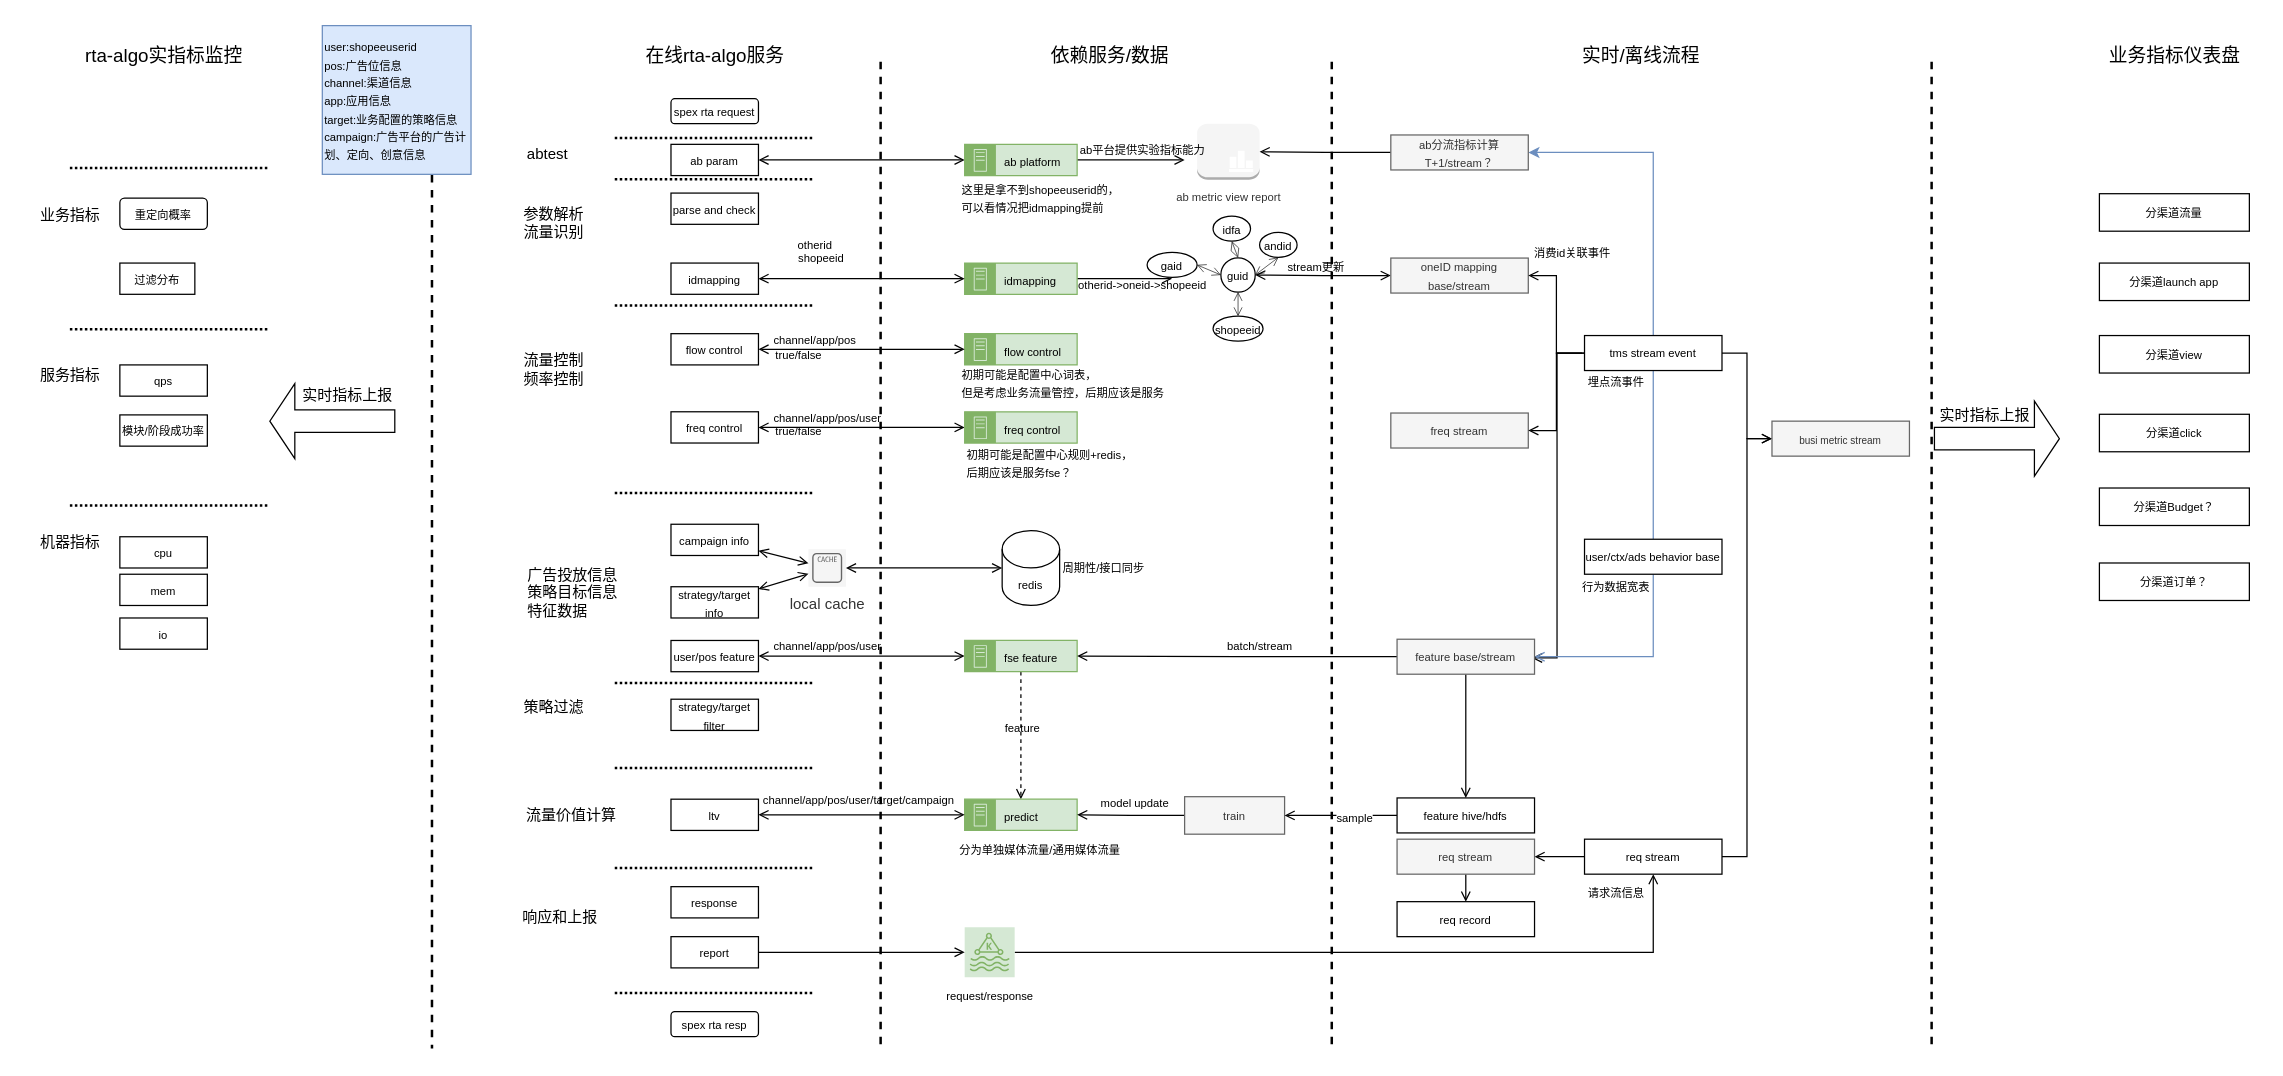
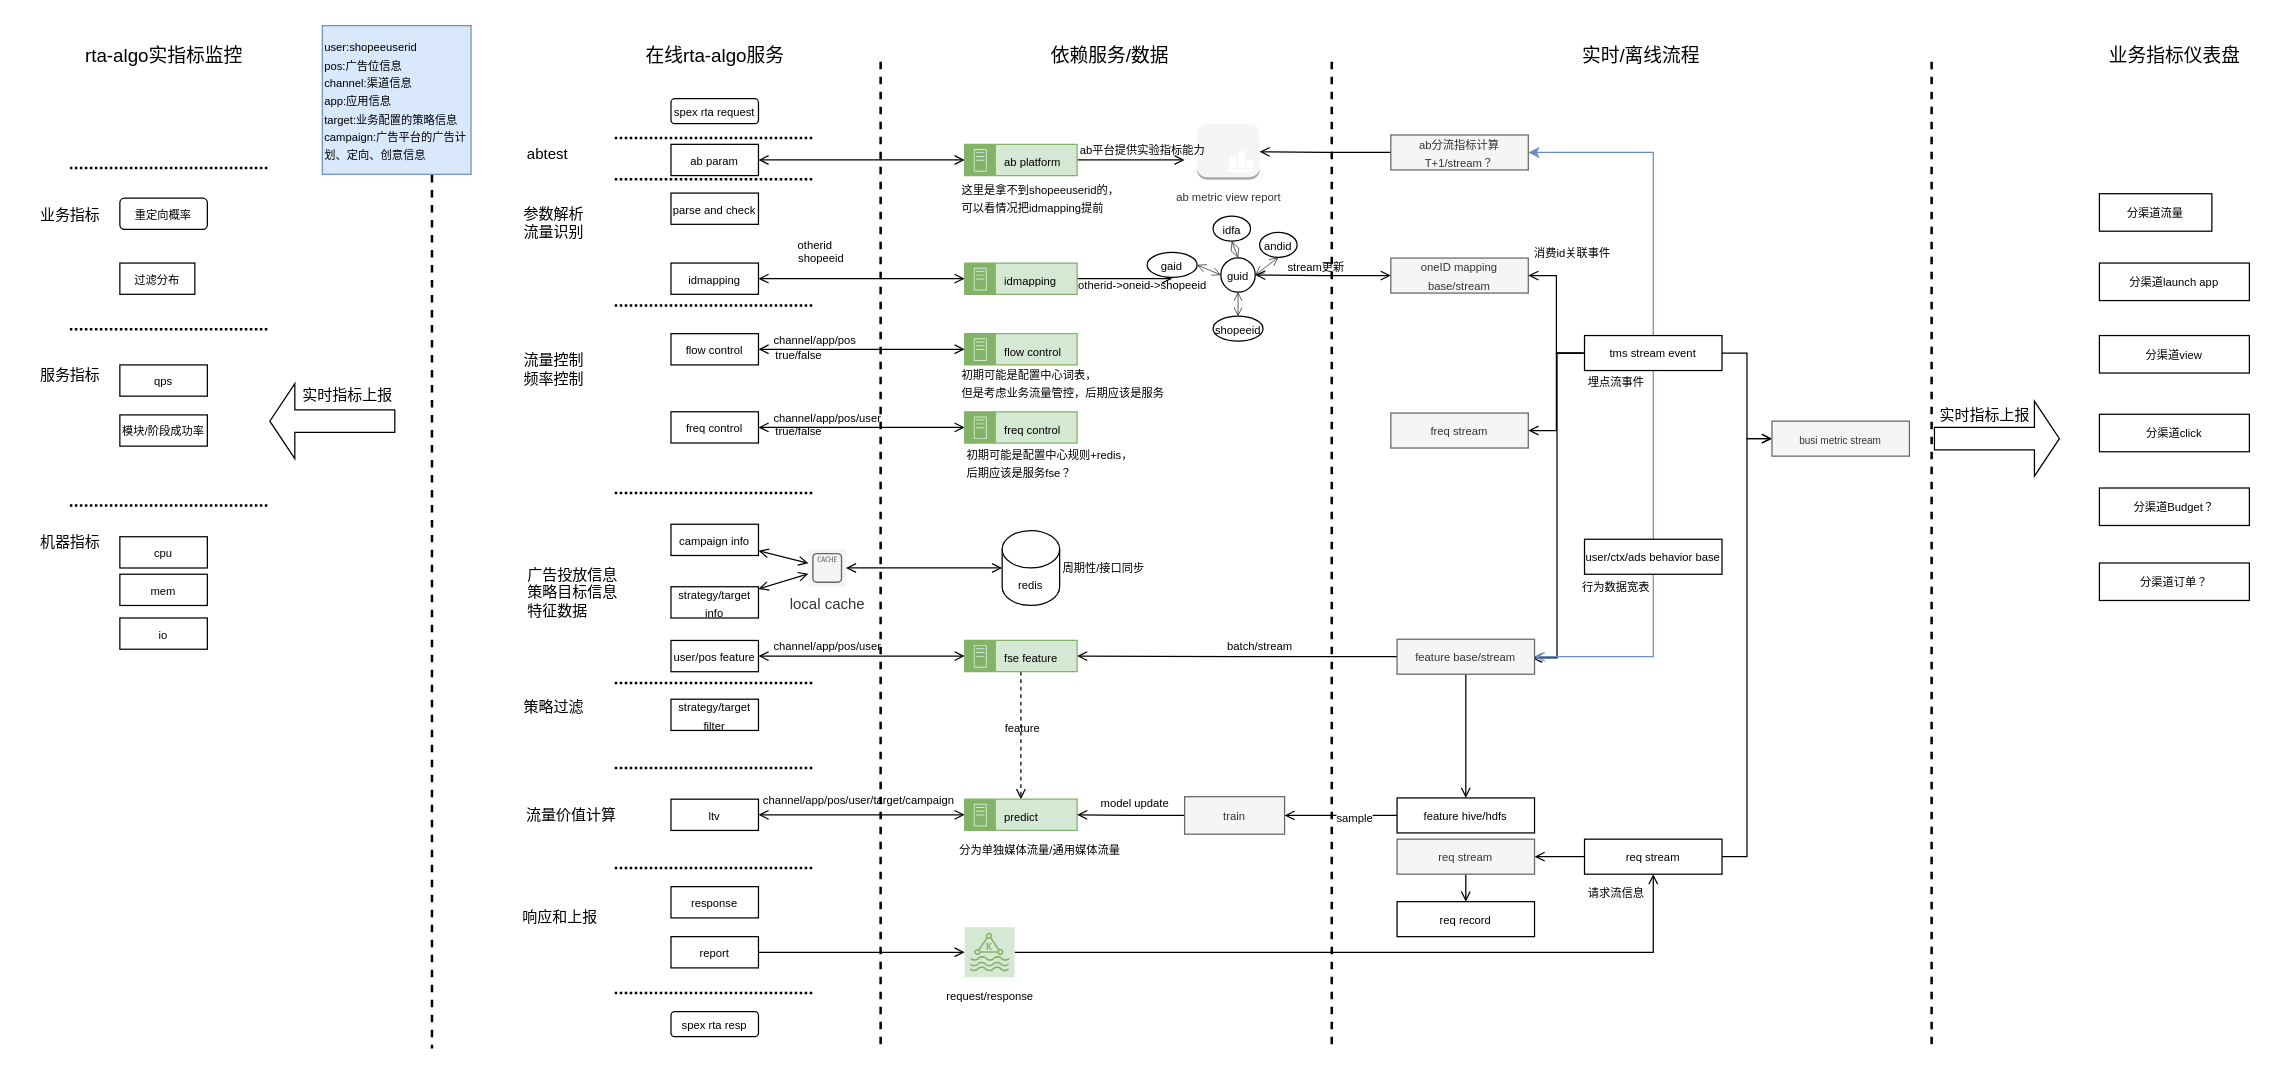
node "分渠道流量": size 150x38 -> 113x38
